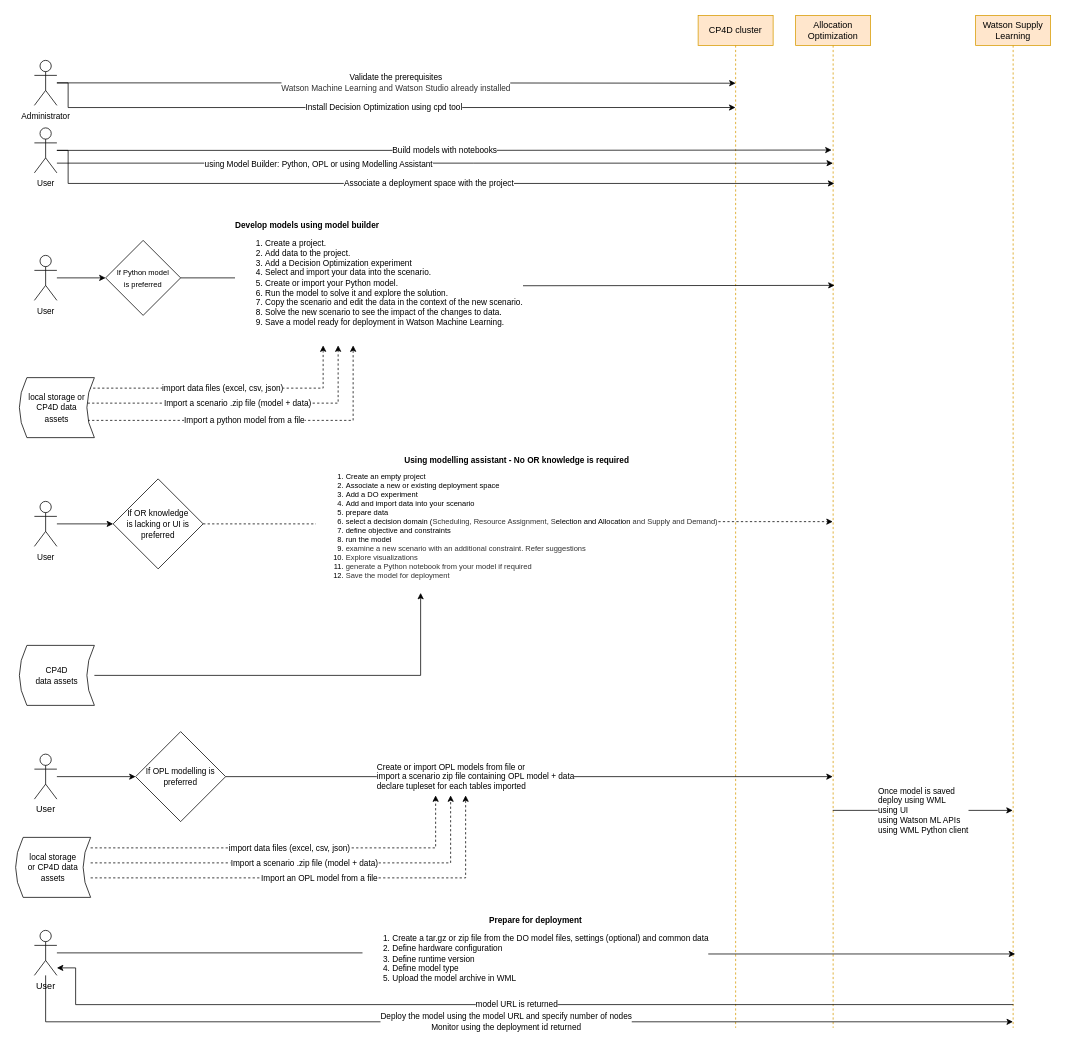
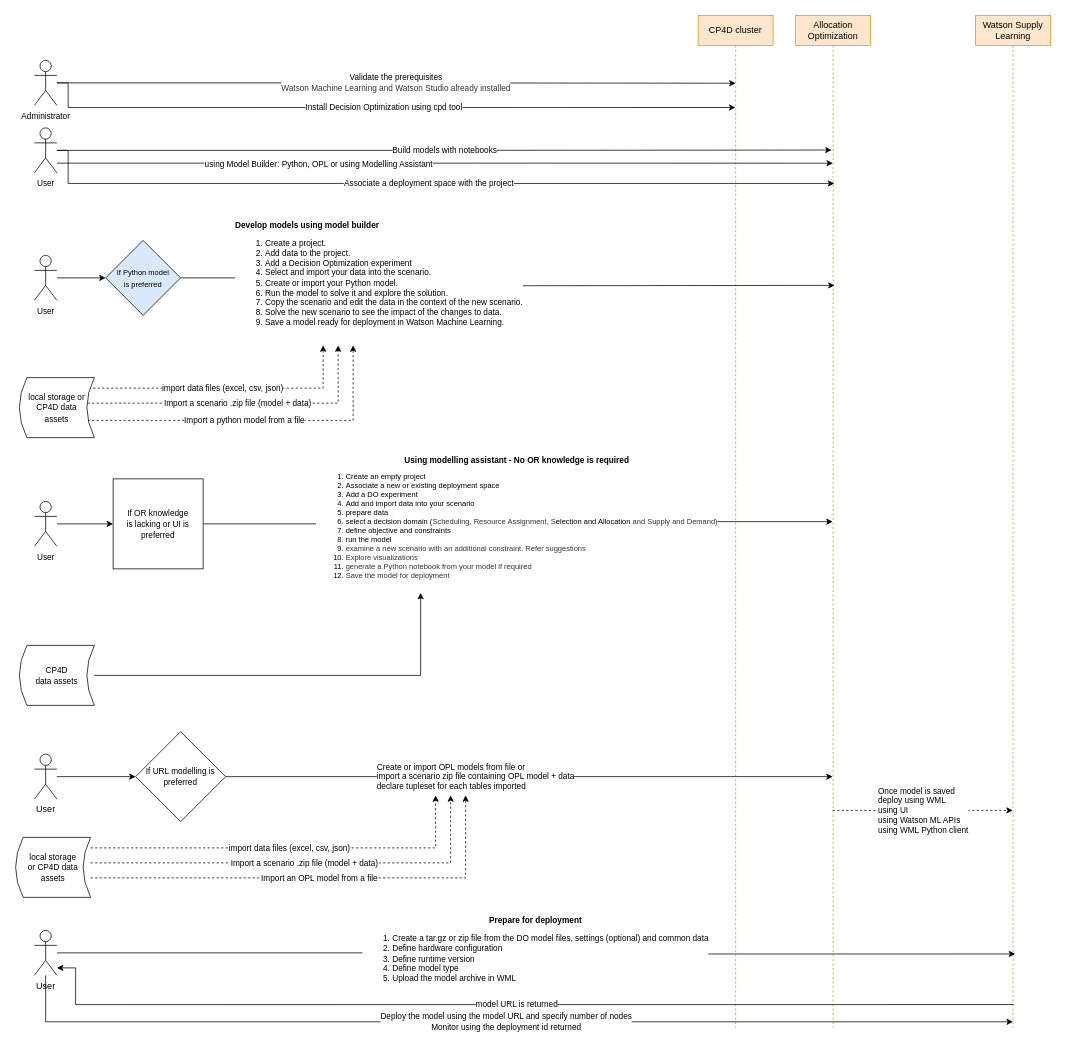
node "If Python model is preferred": fillcolor #ffffff -> #dae8fc
node "If OR knowledge is lacking or UI is preferred": shape diamond -> rectangle
edge "If OR knowledge is lacking or UI is preferred" -> "Allocation Optimization": style dashed -> solid
node "If OPL modelling is preferred": label "If OPL modelling is preferred" -> "If URL modelling is preferred"
edge "Allocation Optimization" -> "Watson Supply Learning": style solid -> dashed
